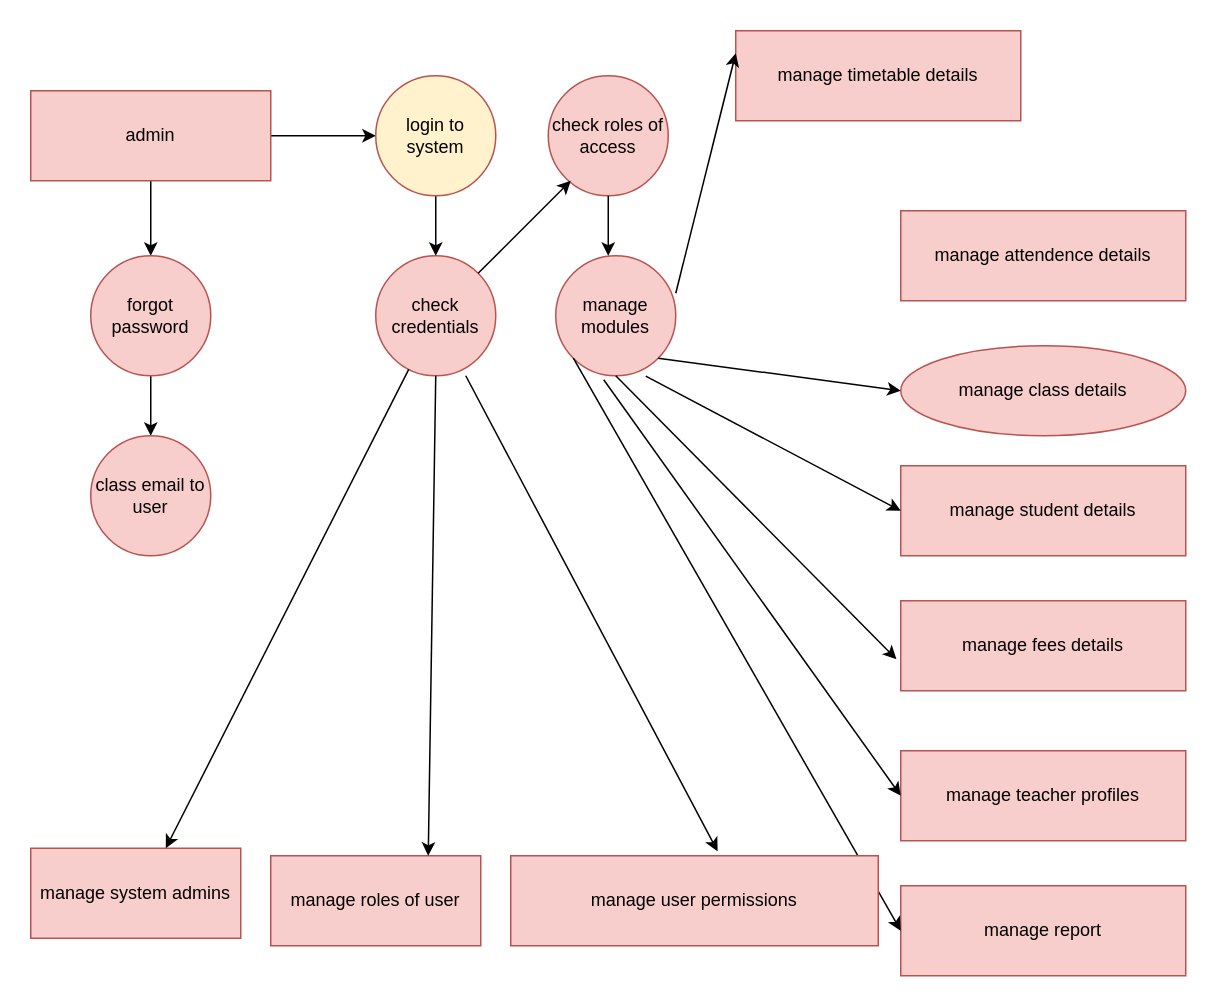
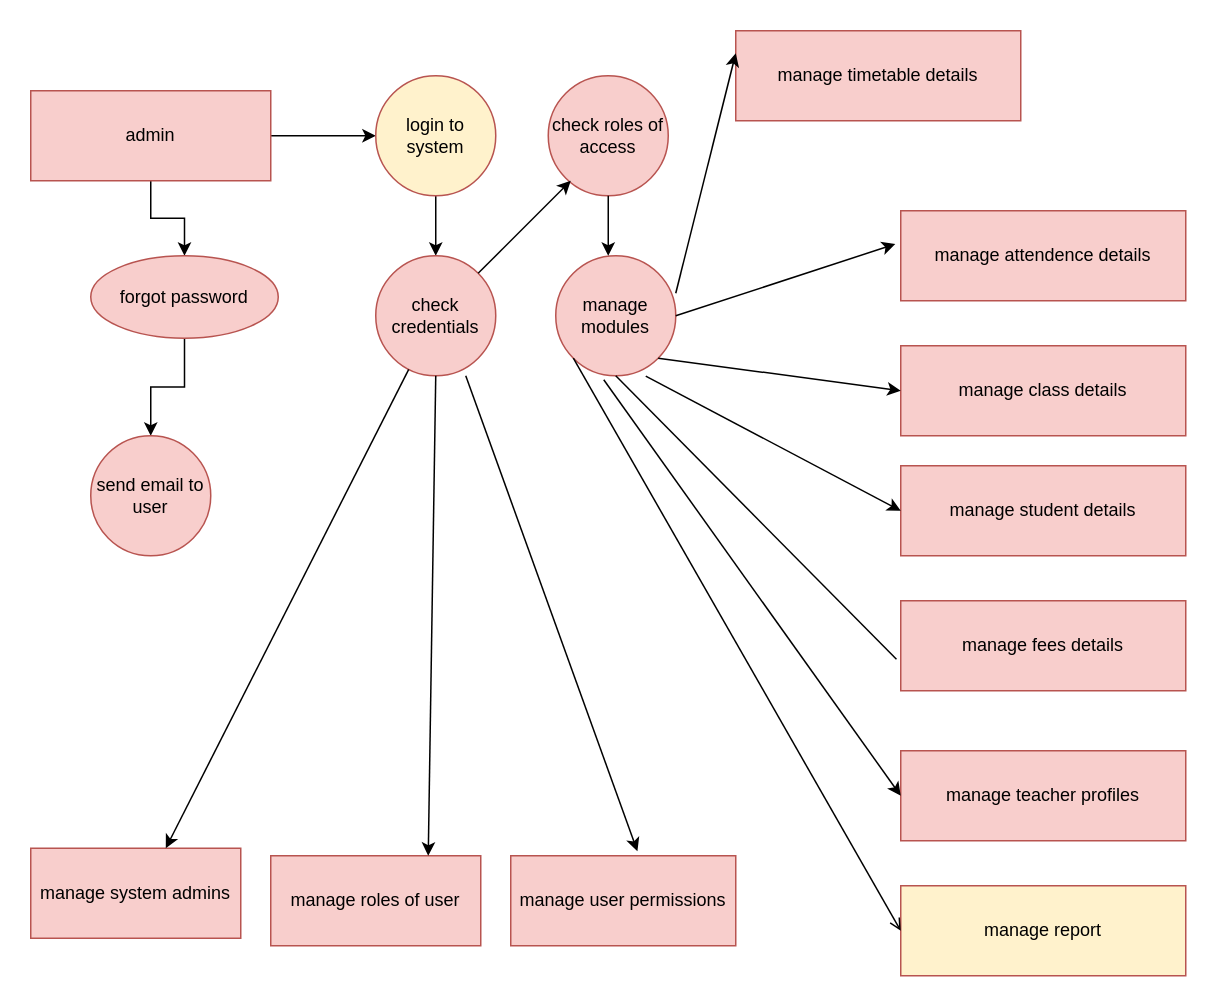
edge "manage modules" -> "manage attendence details": added
node "forgot password": size 120x120 -> 188x83
node "manage class details": shape ellipse -> rectangle
node "class email to user": label "class email to user" -> "send email to user"
edge "manage modules" -> "manage fees details": arrowhead classic -> none
node "manage user permissions": size 368x90 -> 225x90
edge "manage modules" -> "manage report": arrowhead classic -> open
node "manage report": fillcolor #f8cecc -> #fff2cc
